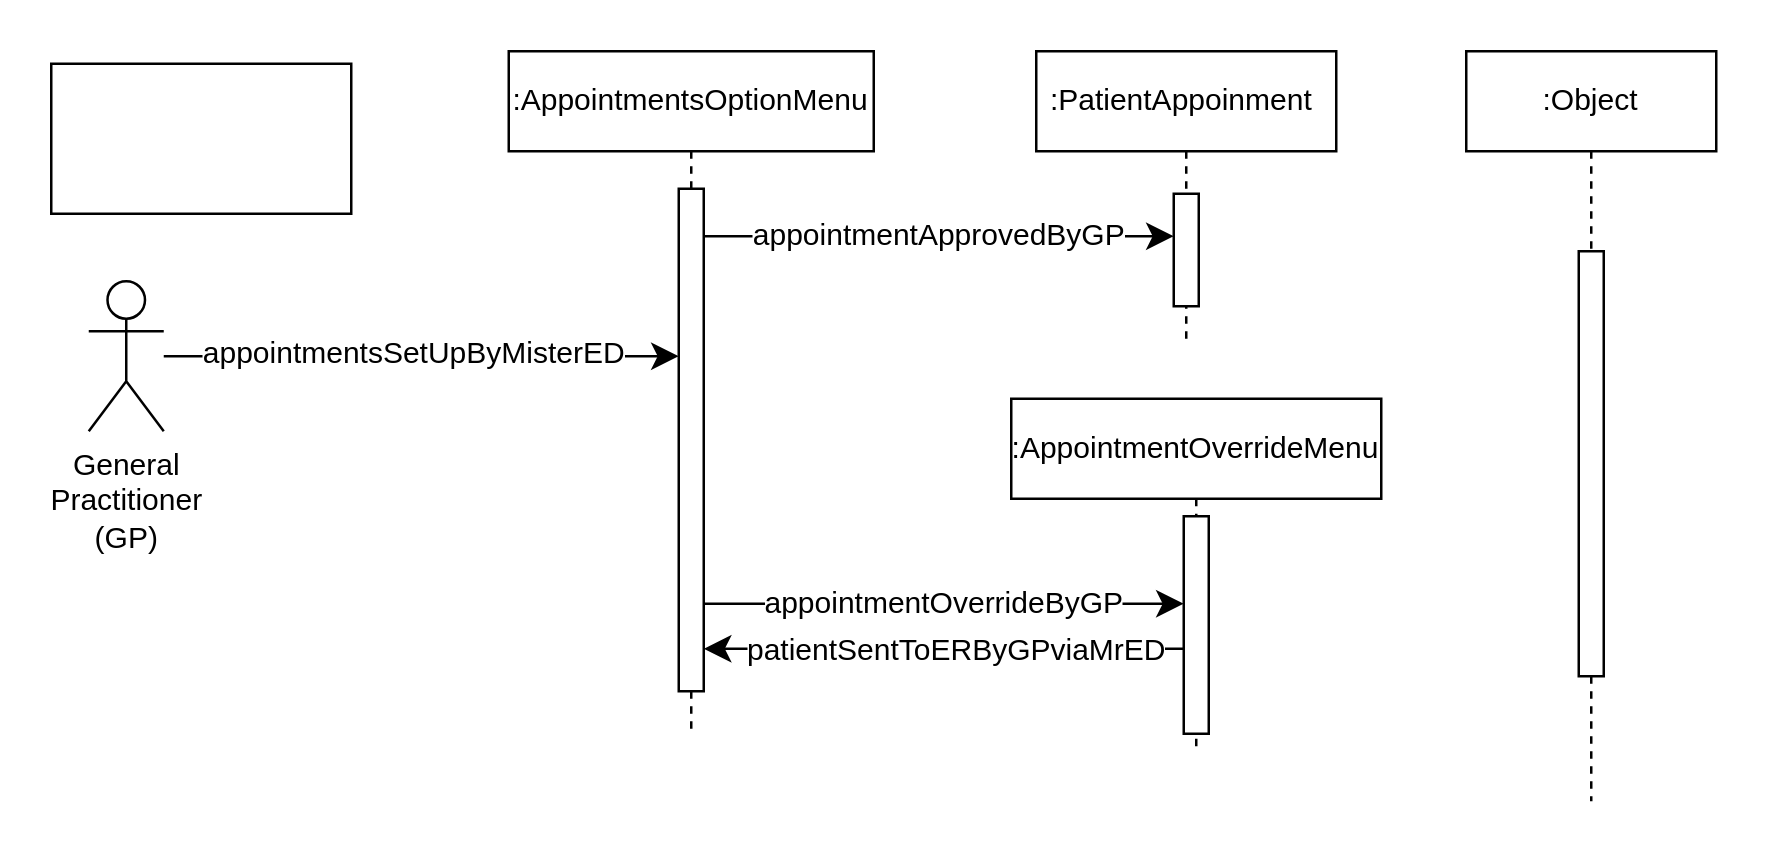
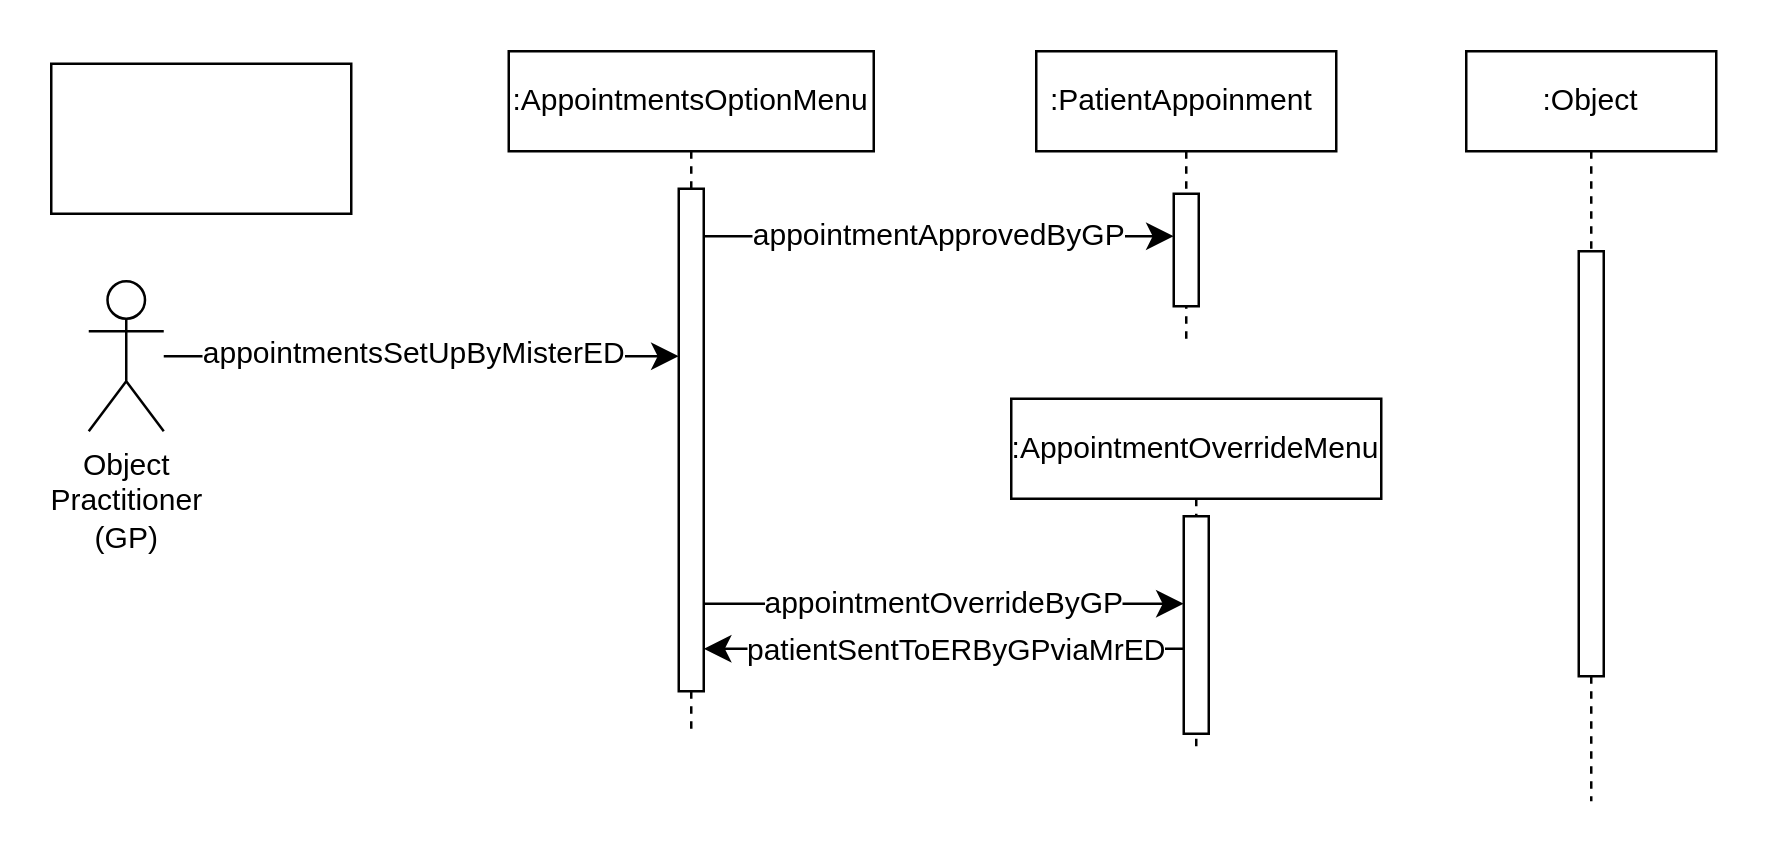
node "General Practitioner (GP)": label "General Practitioner (GP)" -> "Object Practitioner (GP)"
